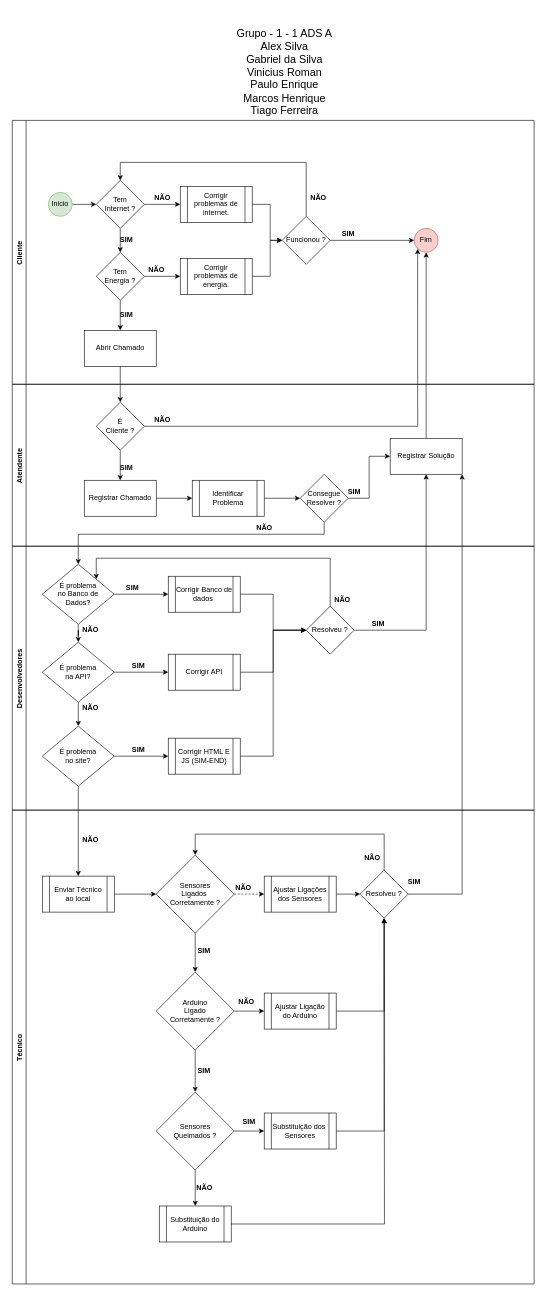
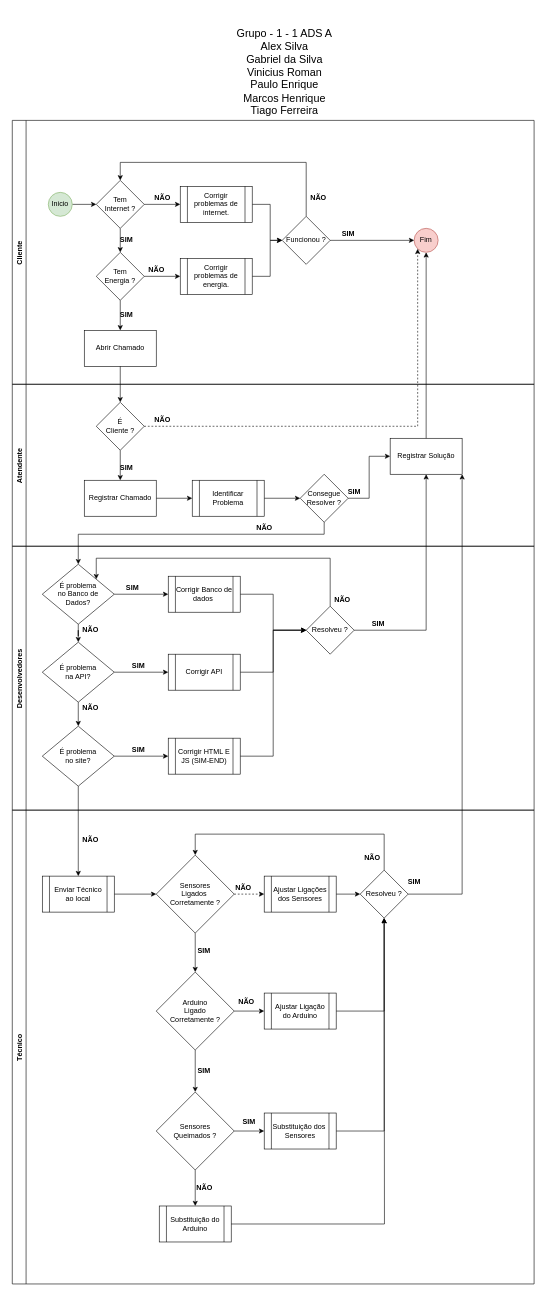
edge "É Cliente ?" -> "Fim": style solid -> dashed
